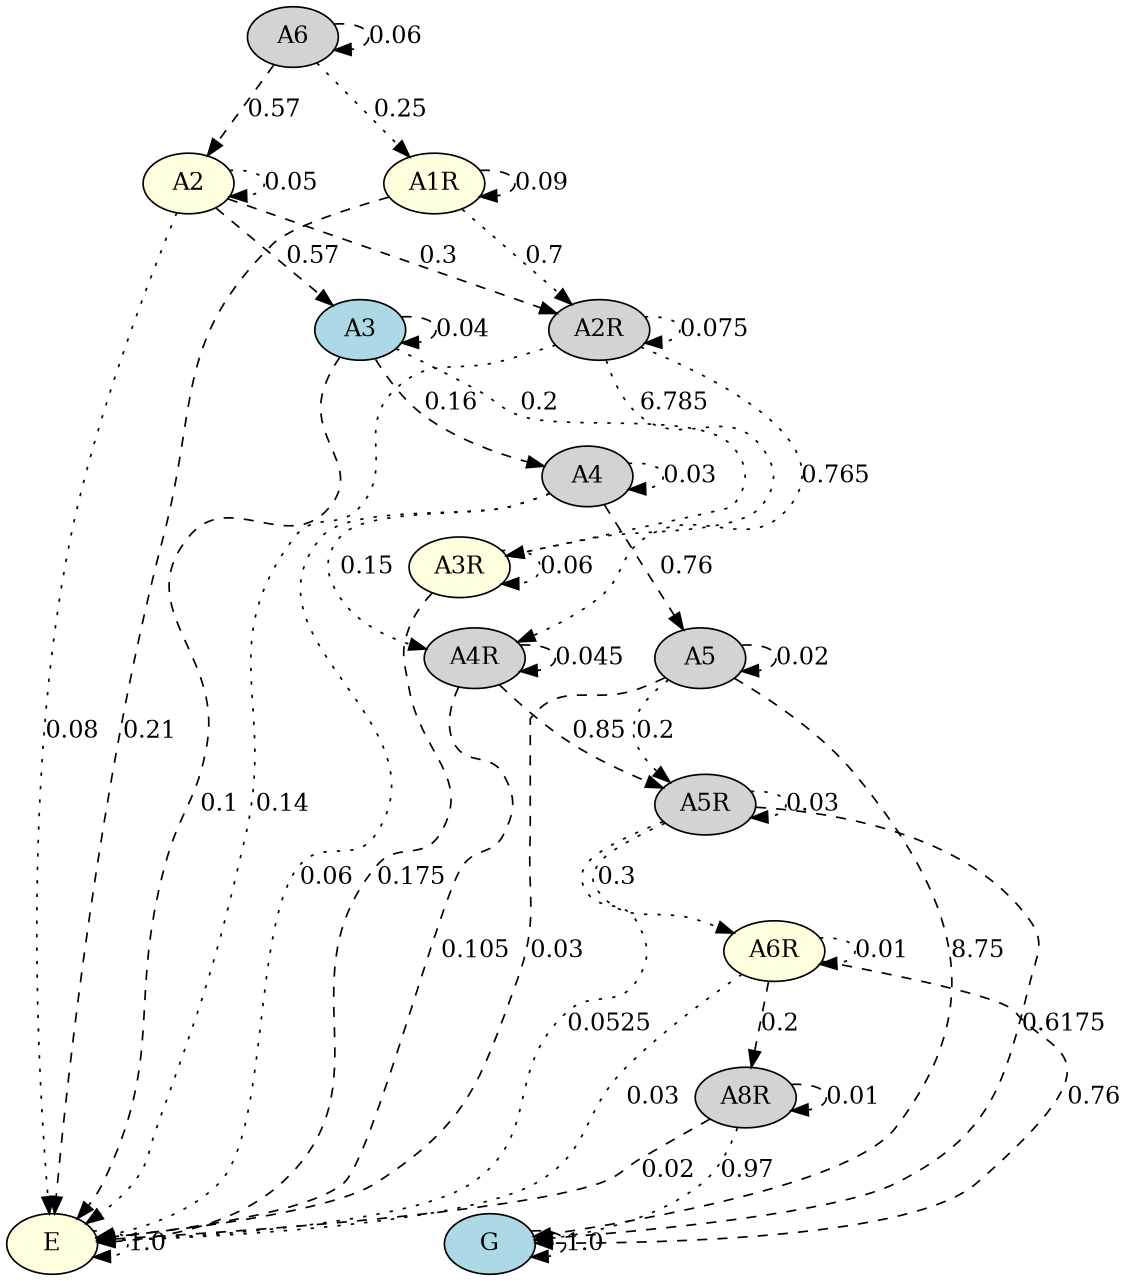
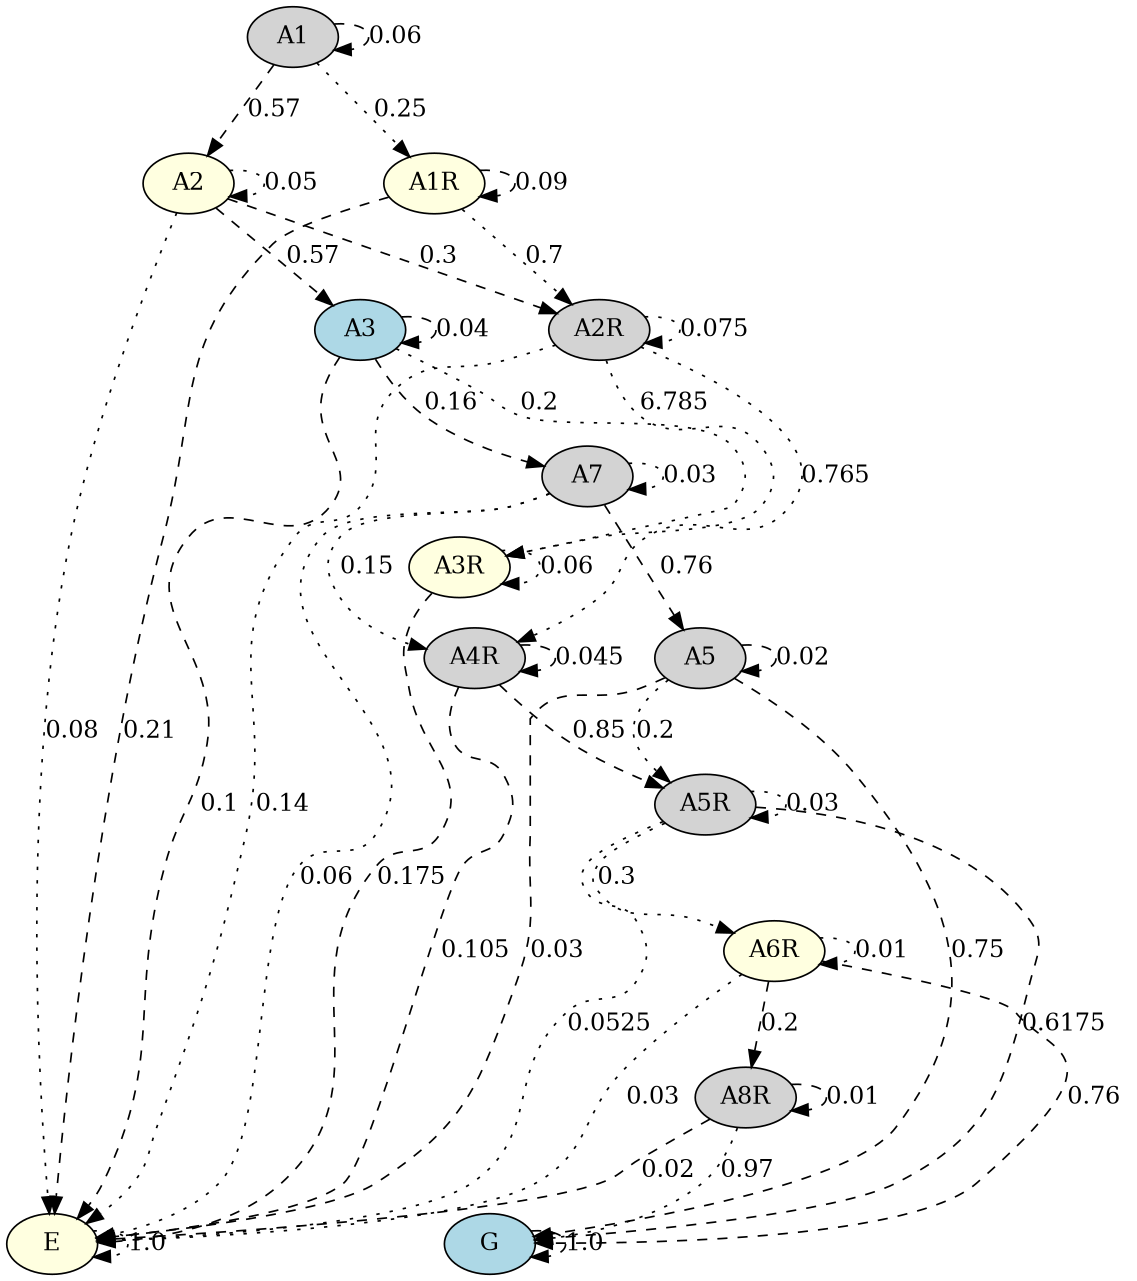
node "A6": label "A6" -> "A1"
node "A4": label "A4" -> "A7"
edge "A5" -> "G": label "8.75" -> "0.75"
